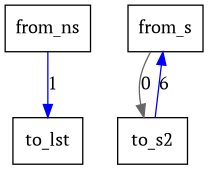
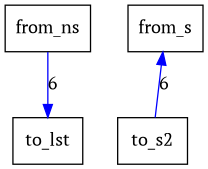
edge "from_s" -> "to_s2": removed, label "0"
edge "from_ns" -> "to_lst": label "1" -> "6"
